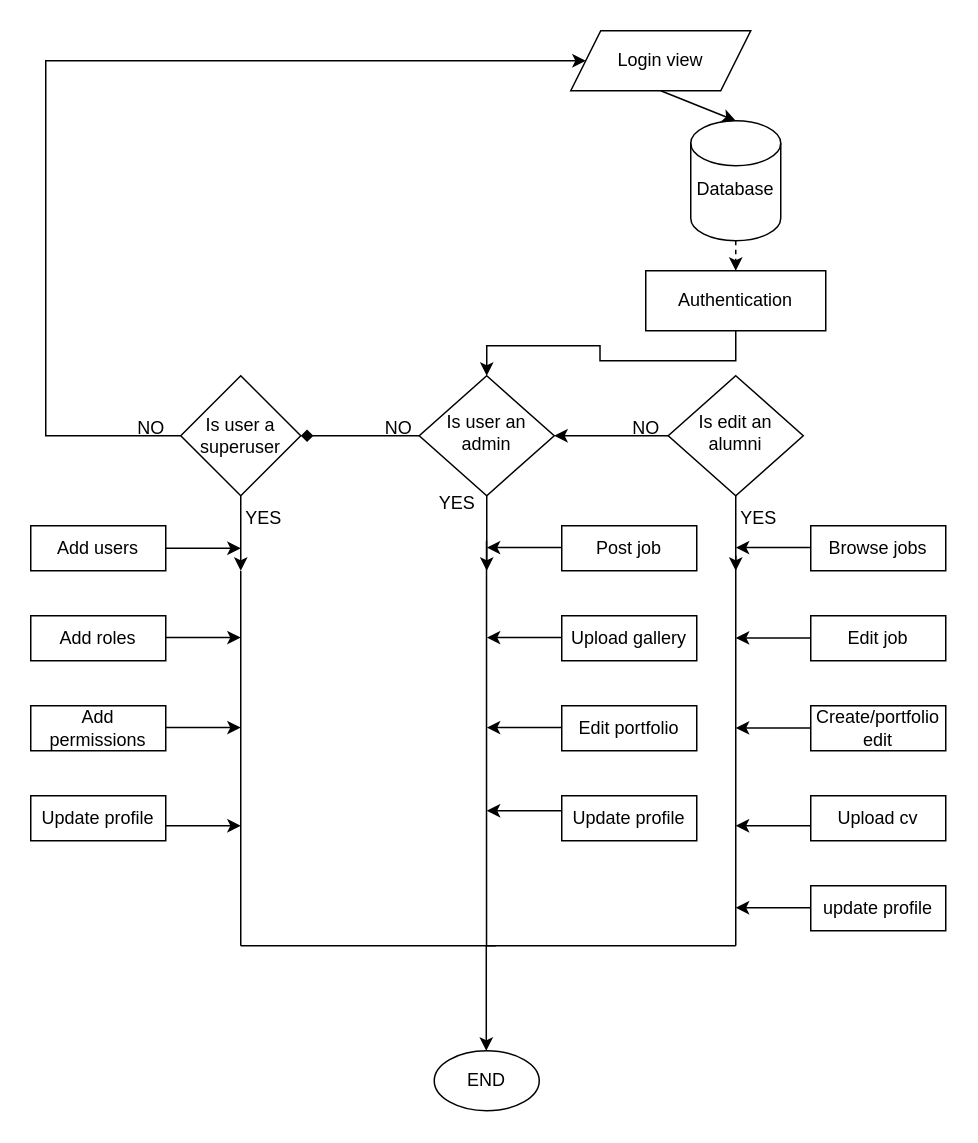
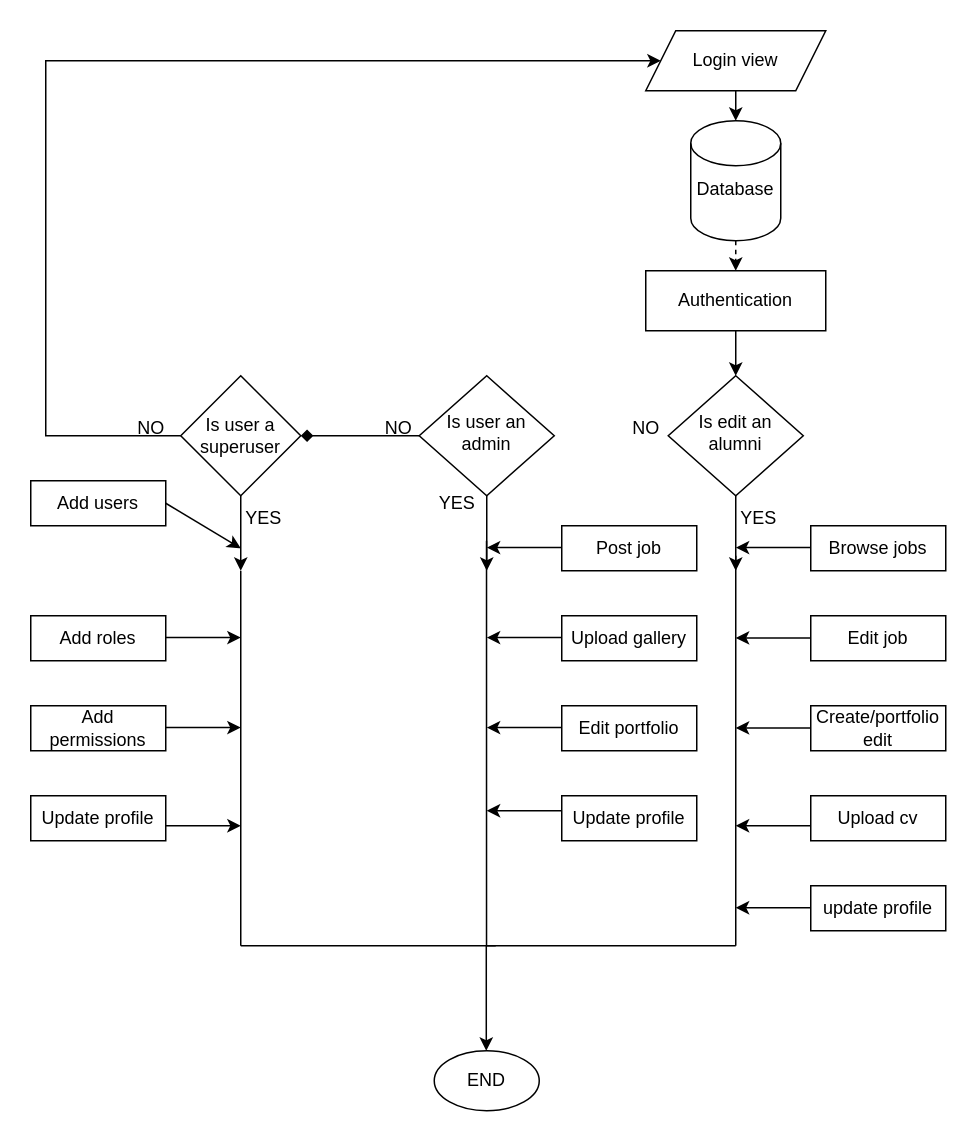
node "Login view": moved (661, 61) -> (736, 61)
edge "Authentication" -> "Is user an admin": now "Authentication" -> "Is edit an alumni"
edge "Is edit an alumni" -> "Is user an admin": removed
node "Add users": moved (98, 548) -> (98, 503)
